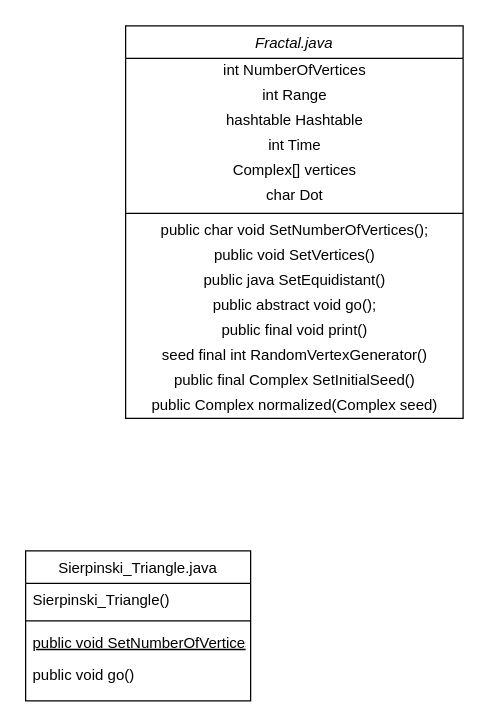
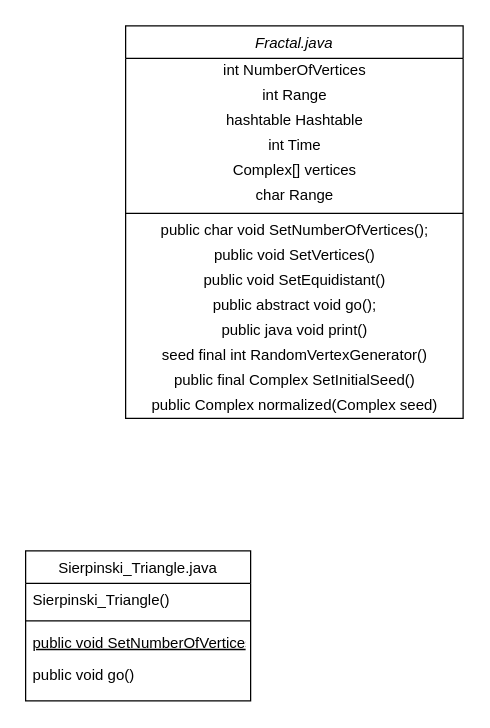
node "char Dot": label "char Dot" -> "char Range"
node "public java SetEquidistant()": label "public java SetEquidistant()" -> "public void SetEquidistant()"
node "public final void print()": label "public final void print()" -> "public java void print()"
